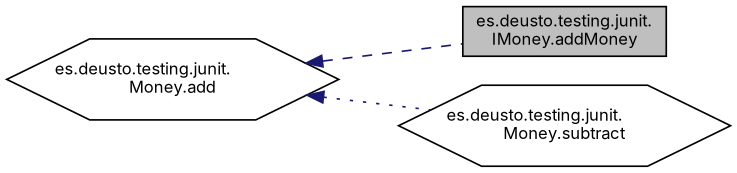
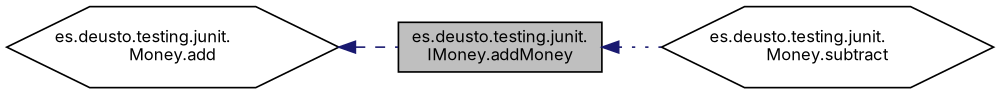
edge "es.deusto.testing.junit. Money.subtract" -> "es.deusto.testing.junit. Money.add": now "es.deusto.testing.junit. Money.subtract" -> "es.deusto.testing.junit. IMoney.addMoney"
